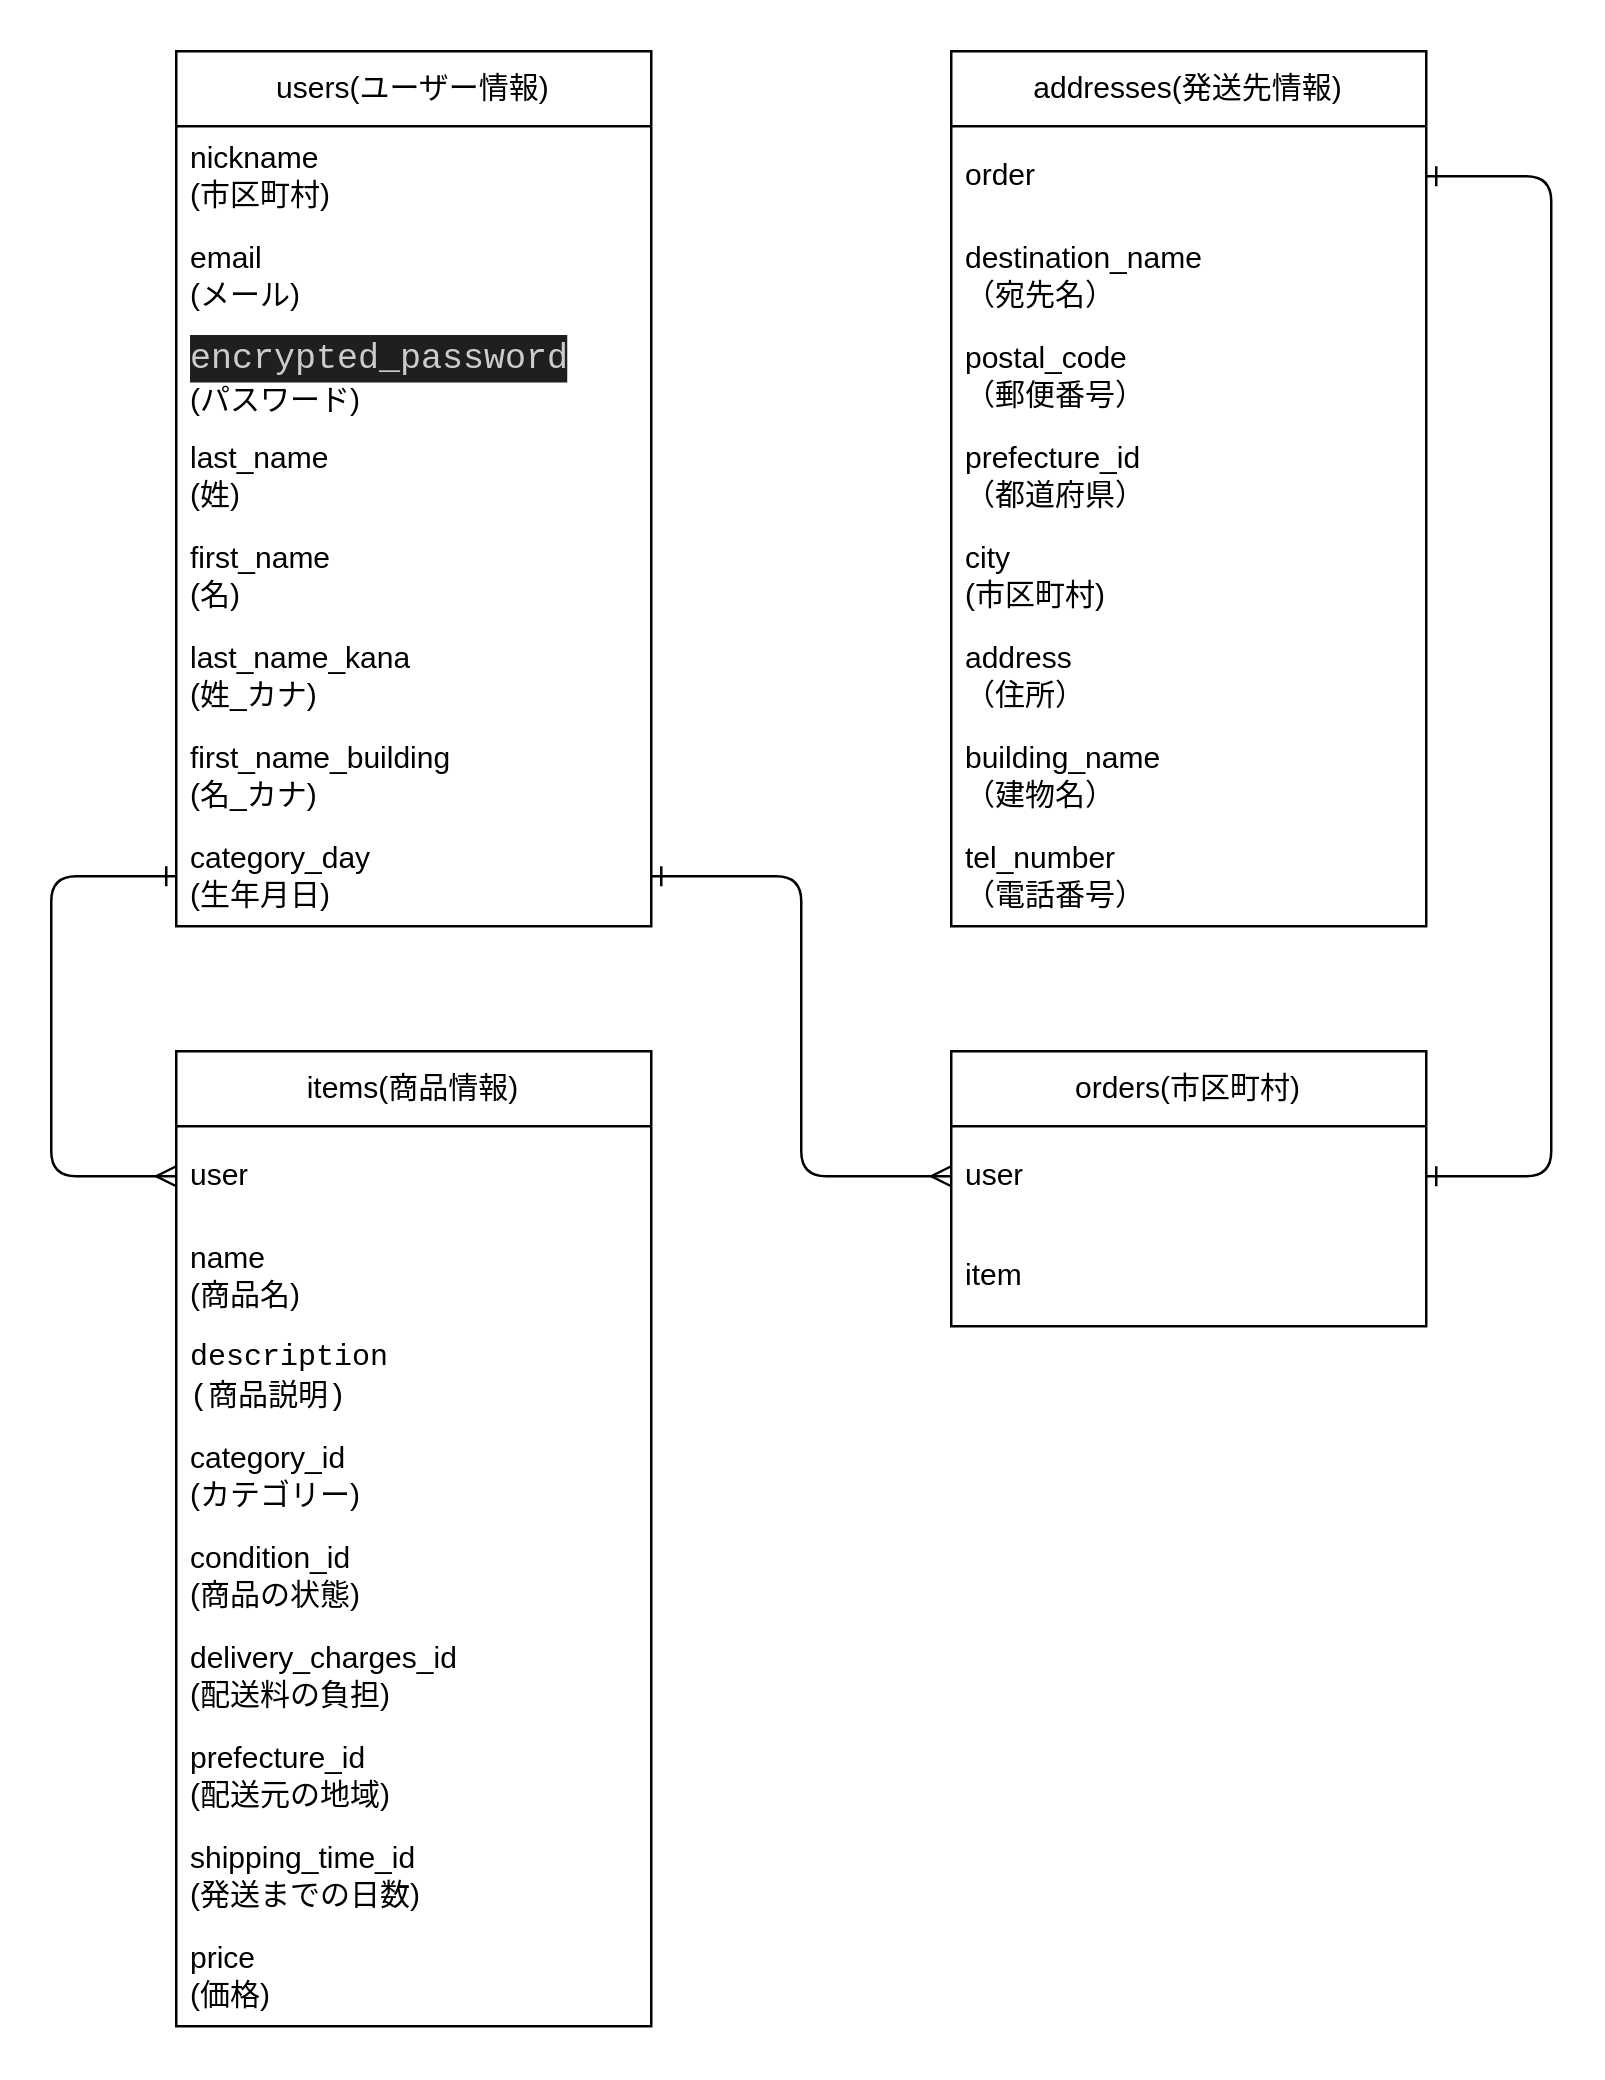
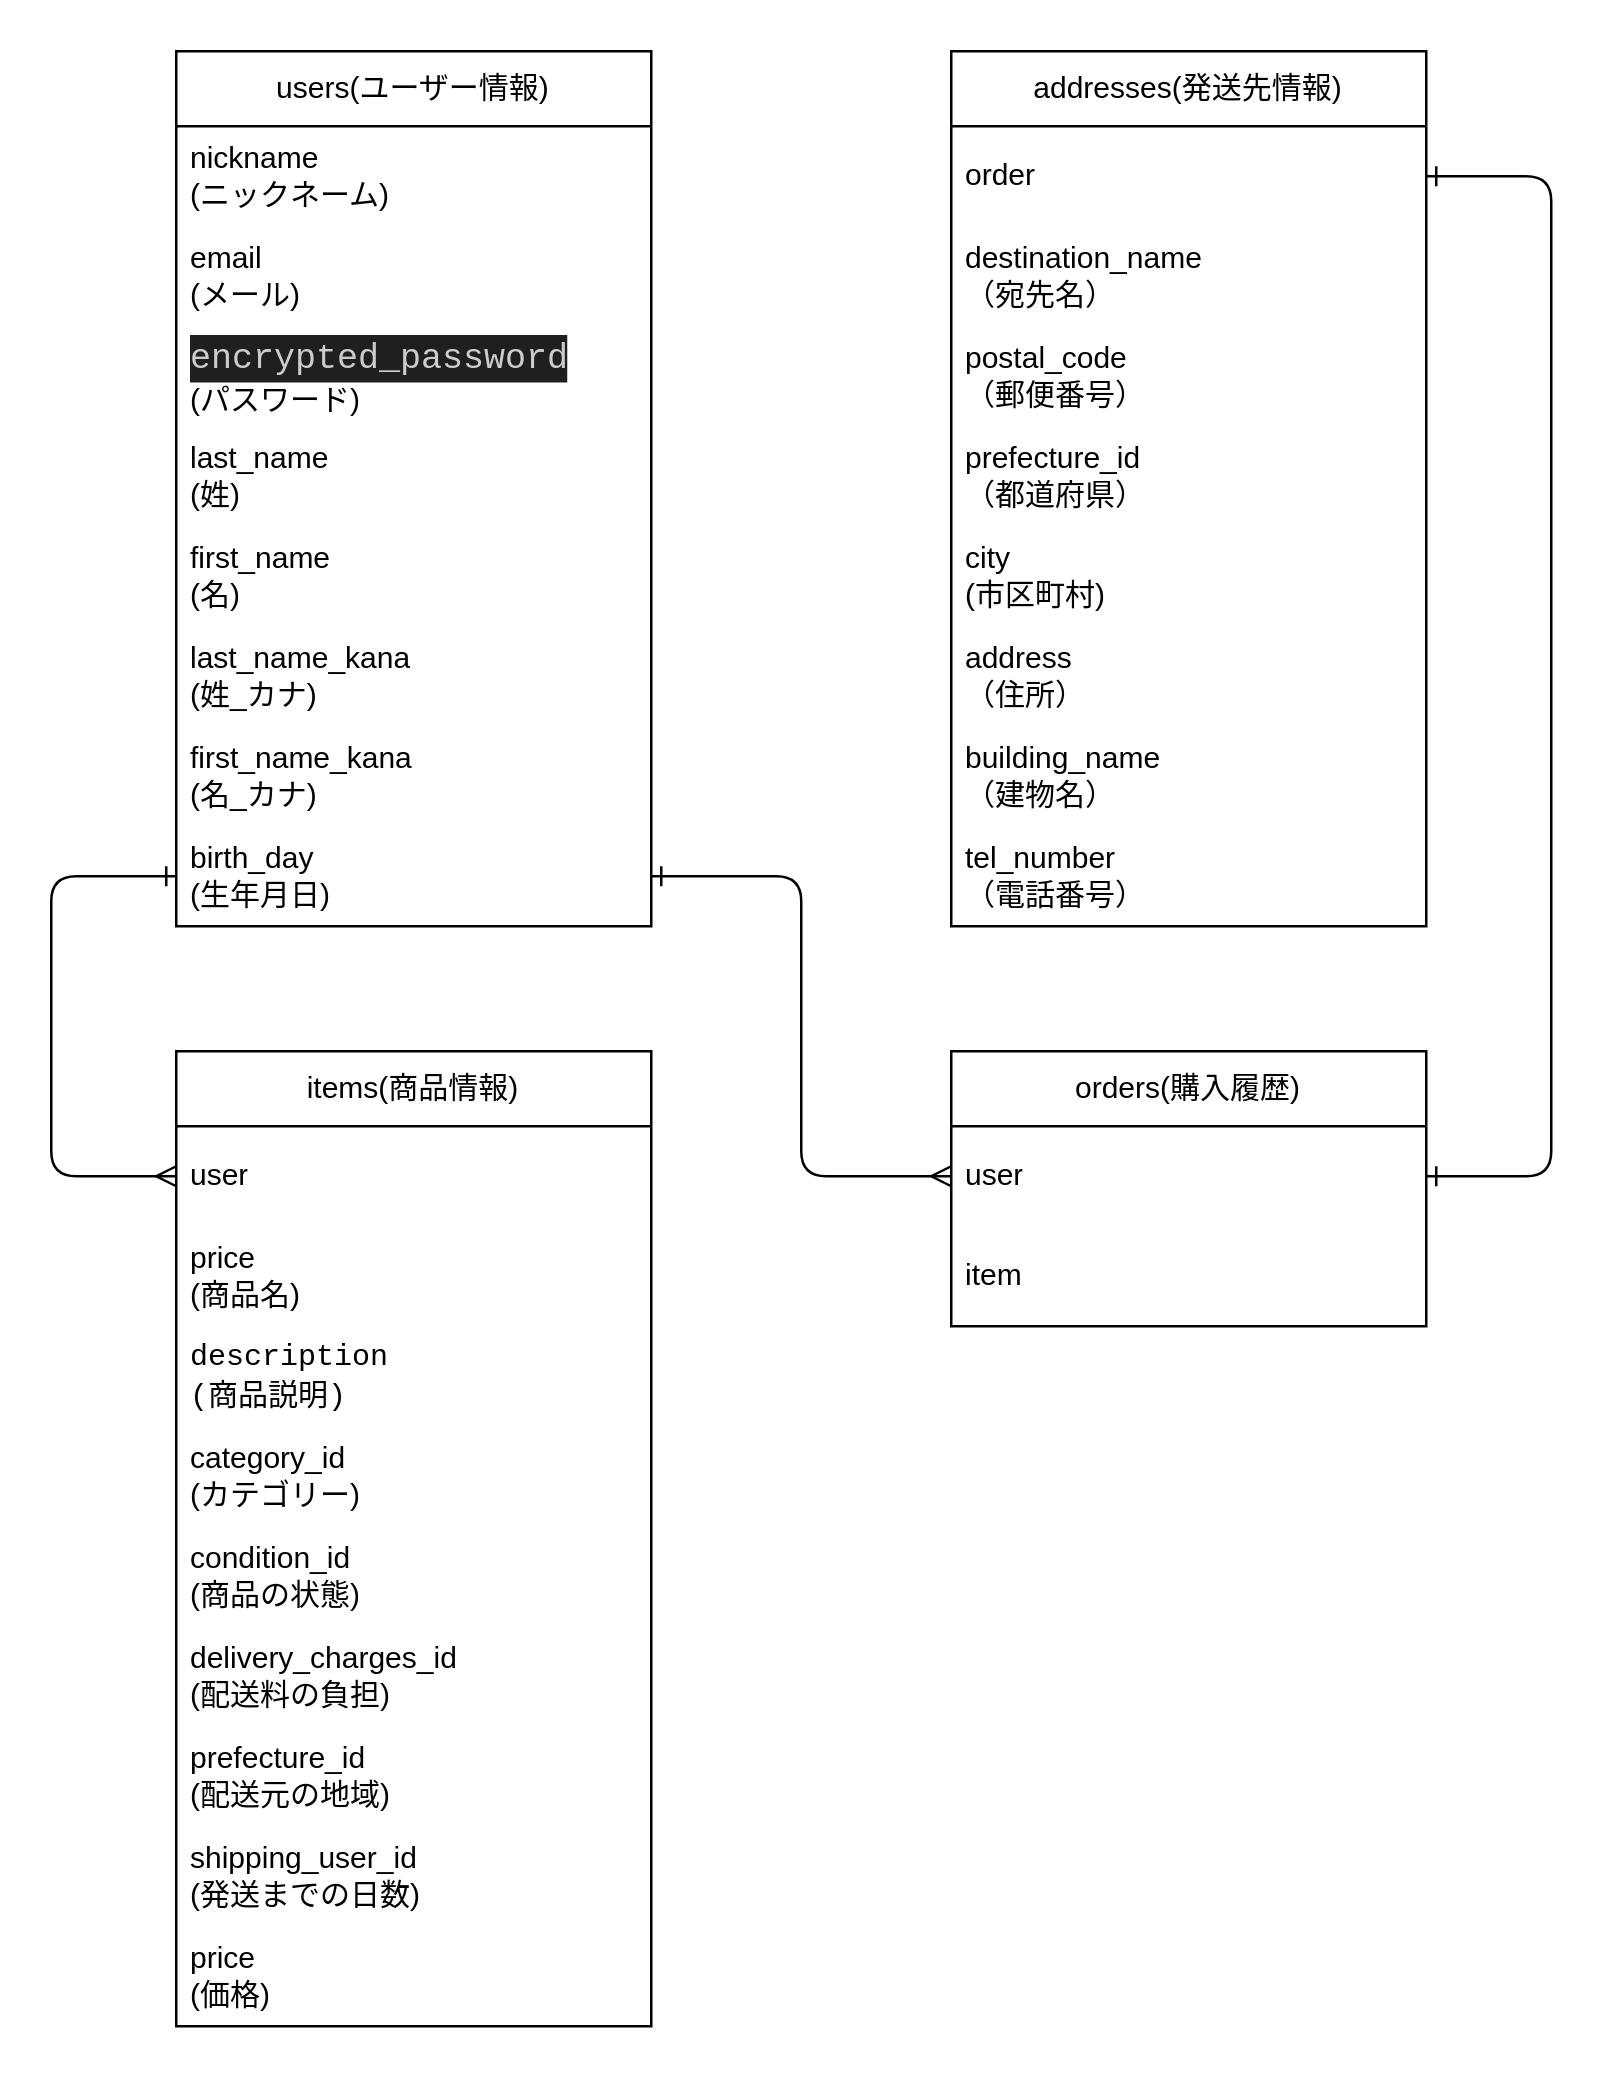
node "nickname (市区町村)": label "nickname (市区町村)" -> "nickname (ニックネーム)"
node "first_name_building (名_カナ)": label "first_name_building (名_カナ)" -> "first_name_kana (名_カナ)"
node "category_day (生年月日)": label "category_day (生年月日)" -> "birth_day (生年月日)"
node "orders(市区町村)": label "orders(市区町村)" -> "orders(購入履歴)"
node "name (商品名)": label "name (商品名)" -> "price (商品名)"
node "shipping_time_id (発送までの日数)": label "shipping_time_id (発送までの日数)" -> "shipping_user_id (発送までの日数)"
